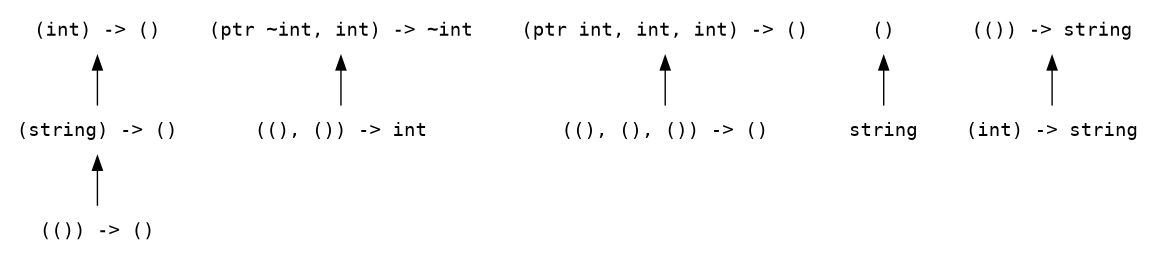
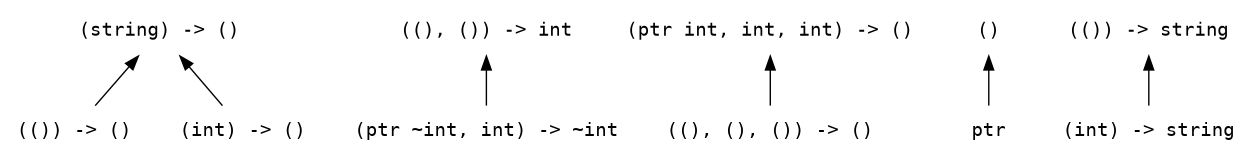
edge "(string) -> ()" -> "(int) -> ()": reversed
edge "((), ()) -> int" -> "(ptr ~int, int) -> ~int": reversed
node "string": label "string" -> "ptr"
